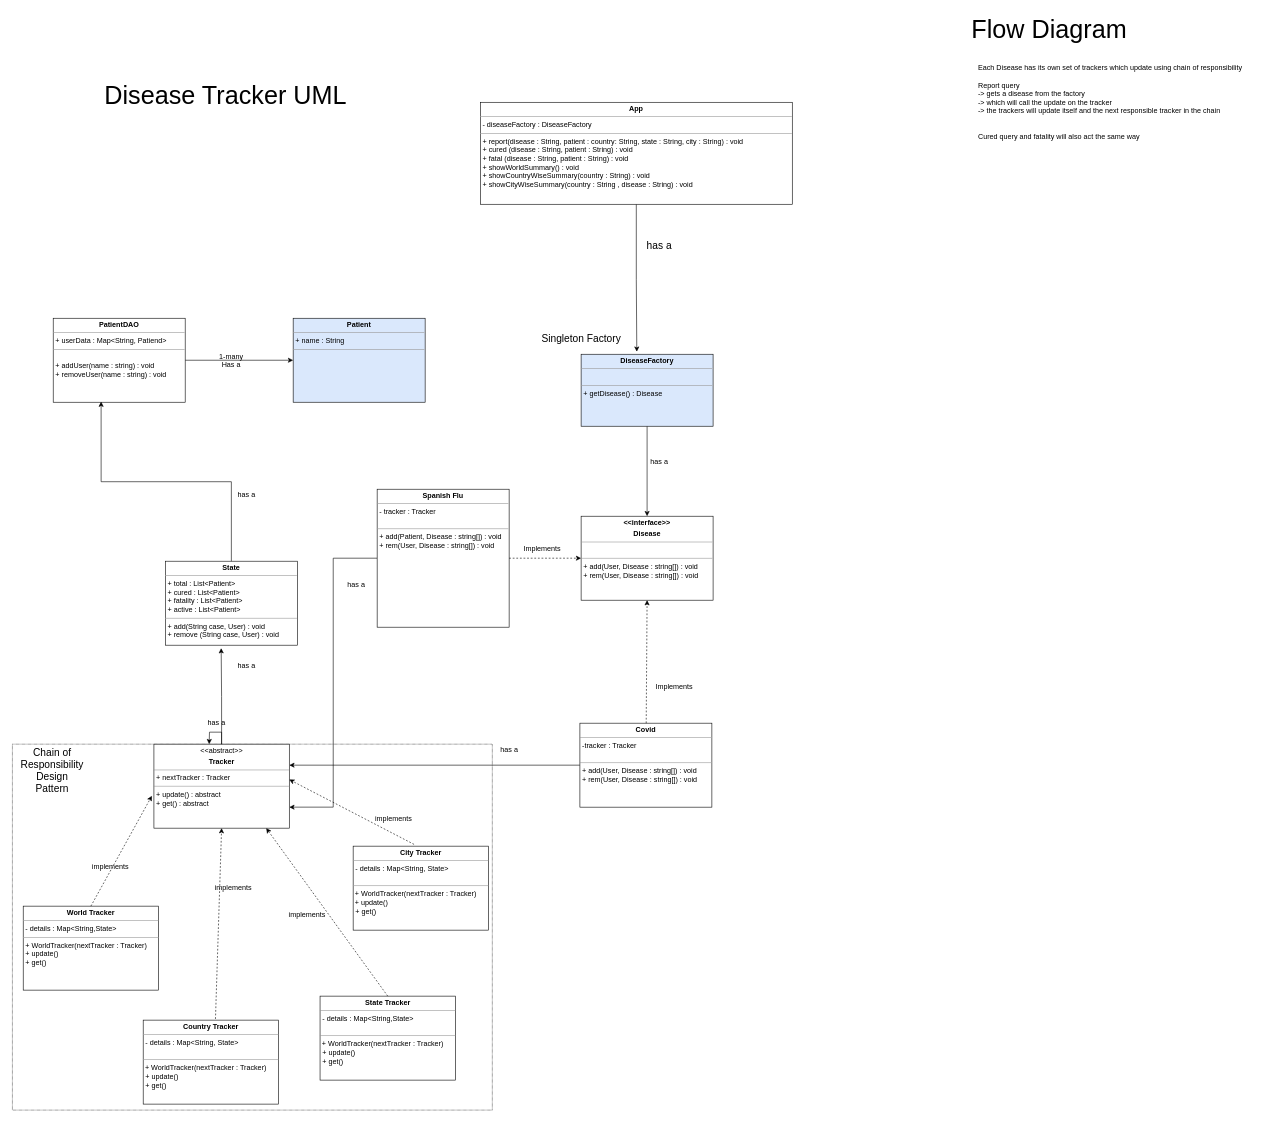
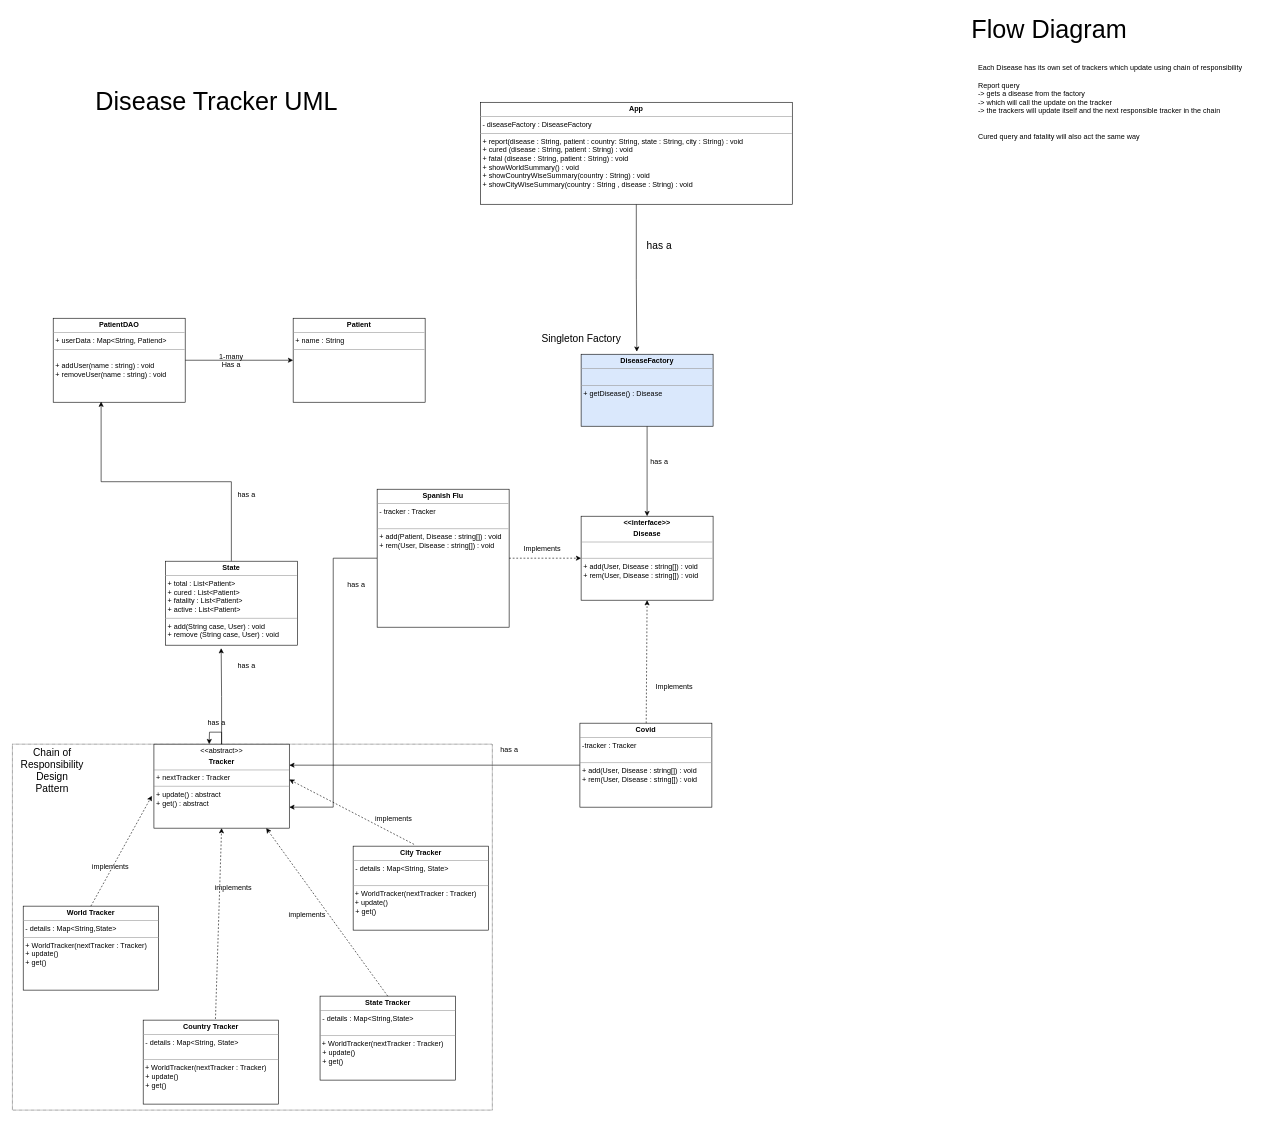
node "Disease Tracker UML": moved (225, 96) -> (216, 102)
node "Patient + name : String": fillcolor #dae8fc -> #ffffff
